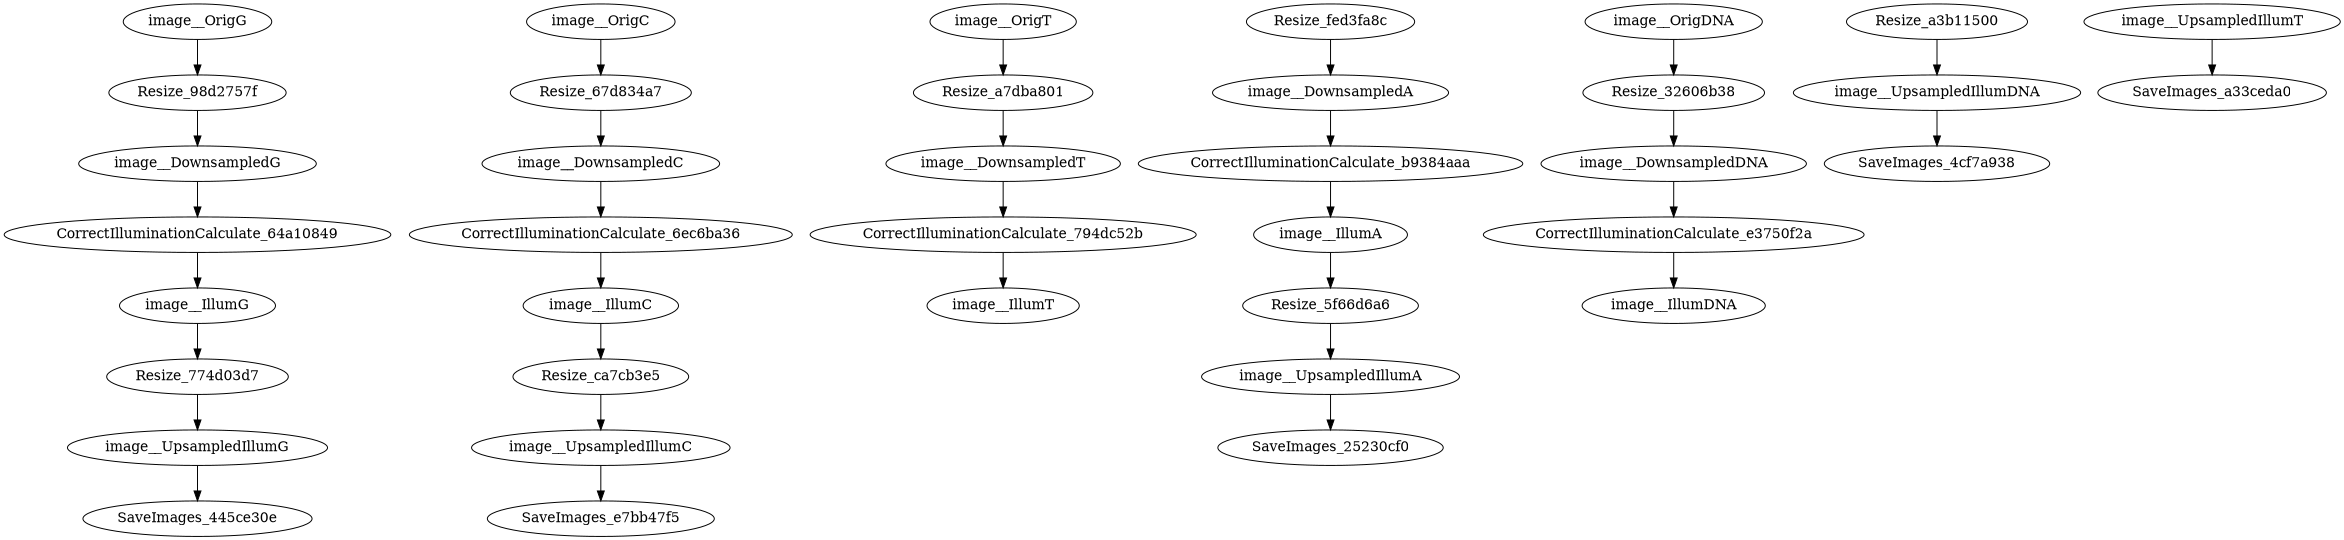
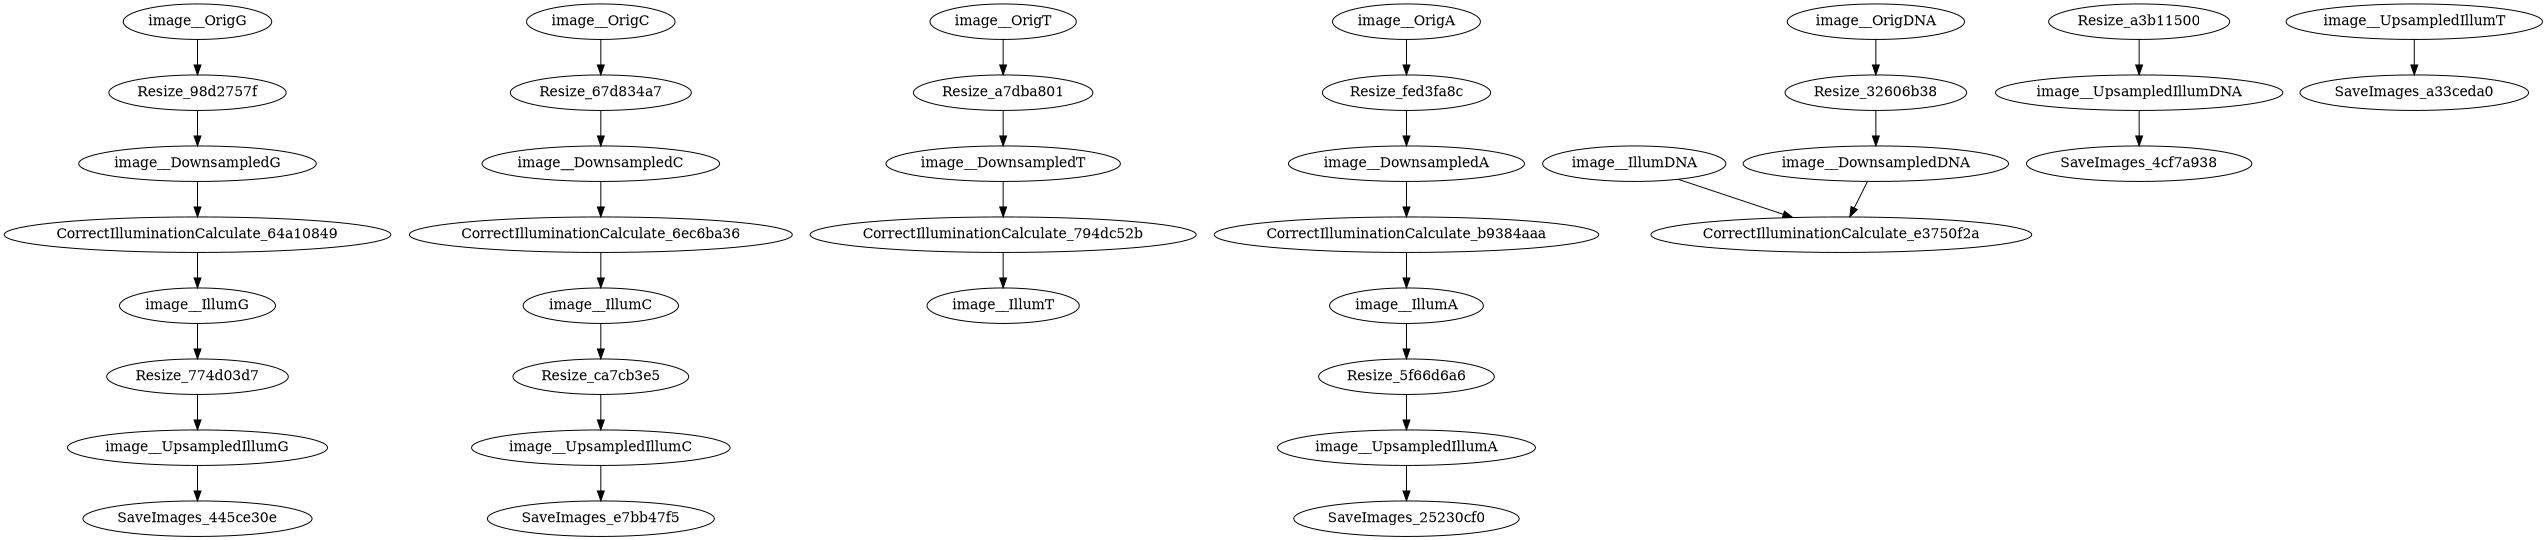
node "image__OrigA": added
edge "CorrectIlluminationCalculate_e3750f2a" -> "image__IllumDNA": reversed
